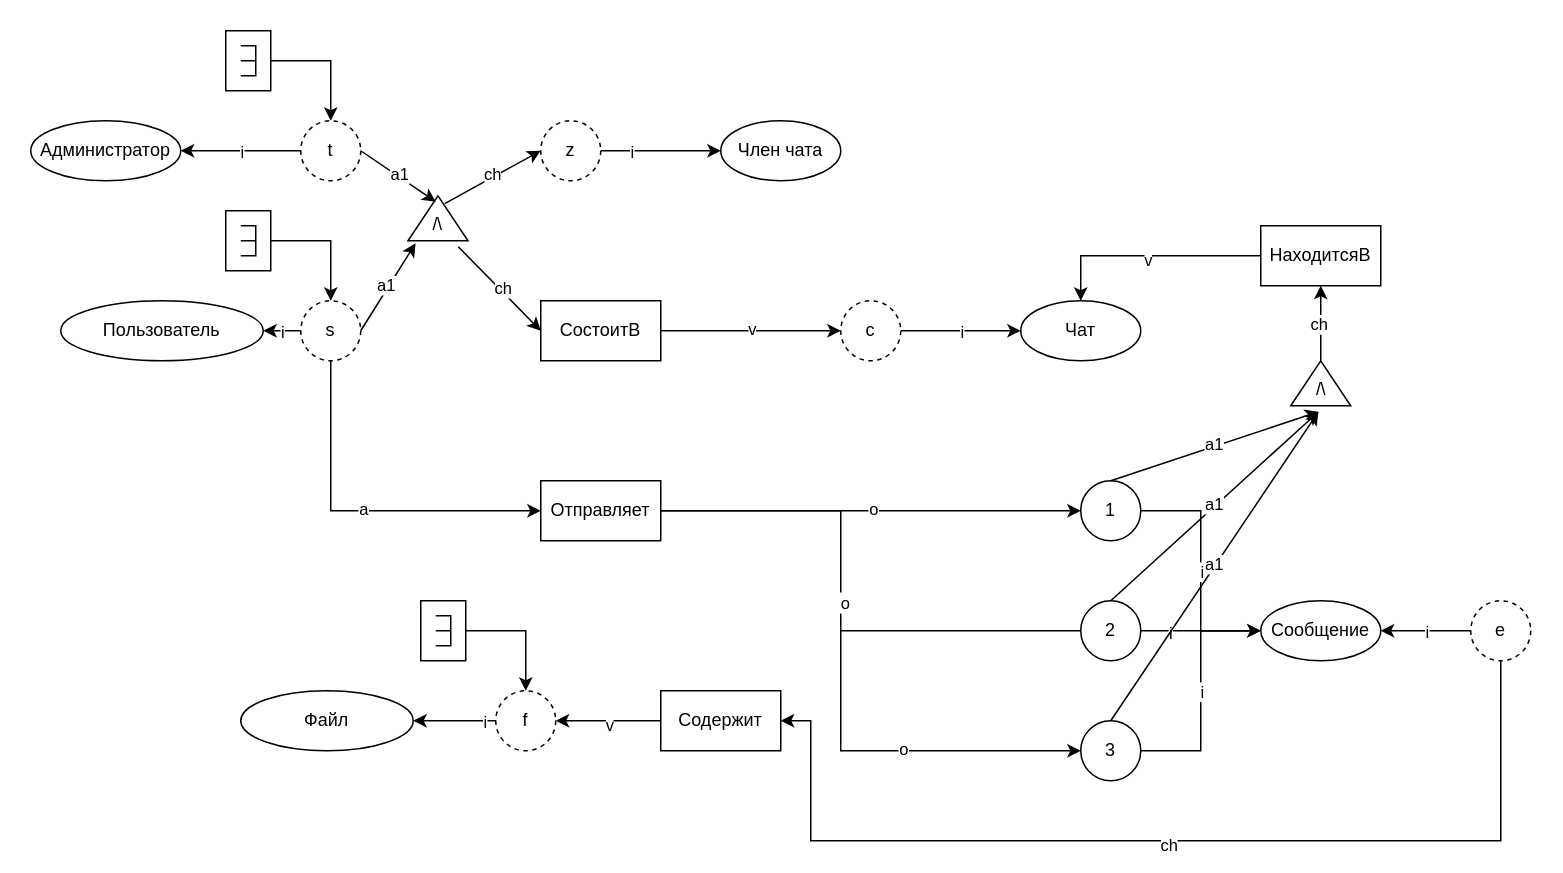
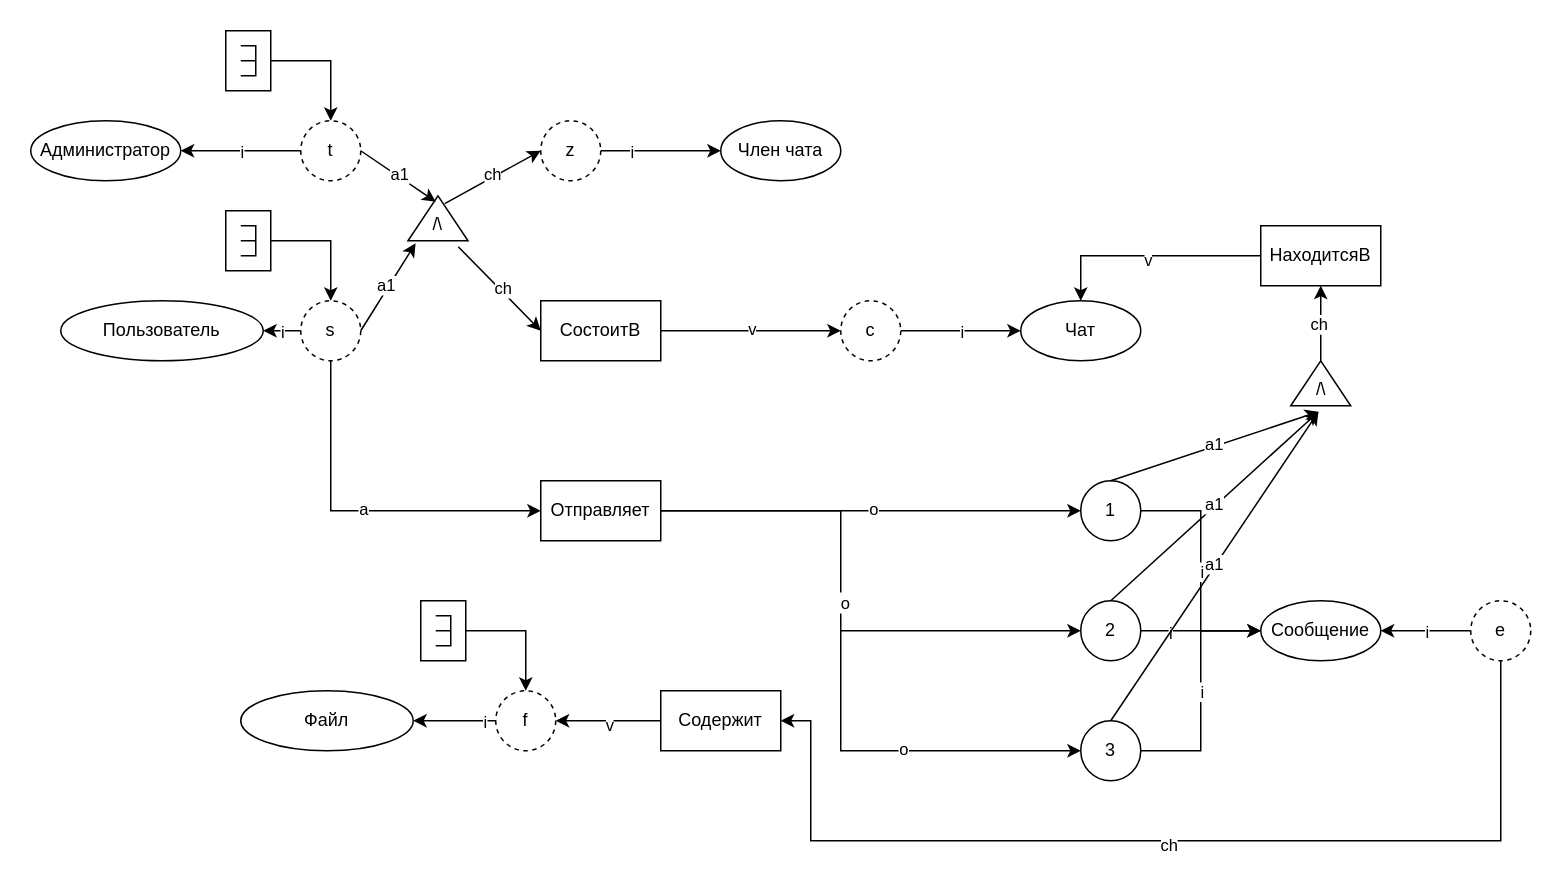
edge "Отправляет" -- "2": arrowhead none -> classic
